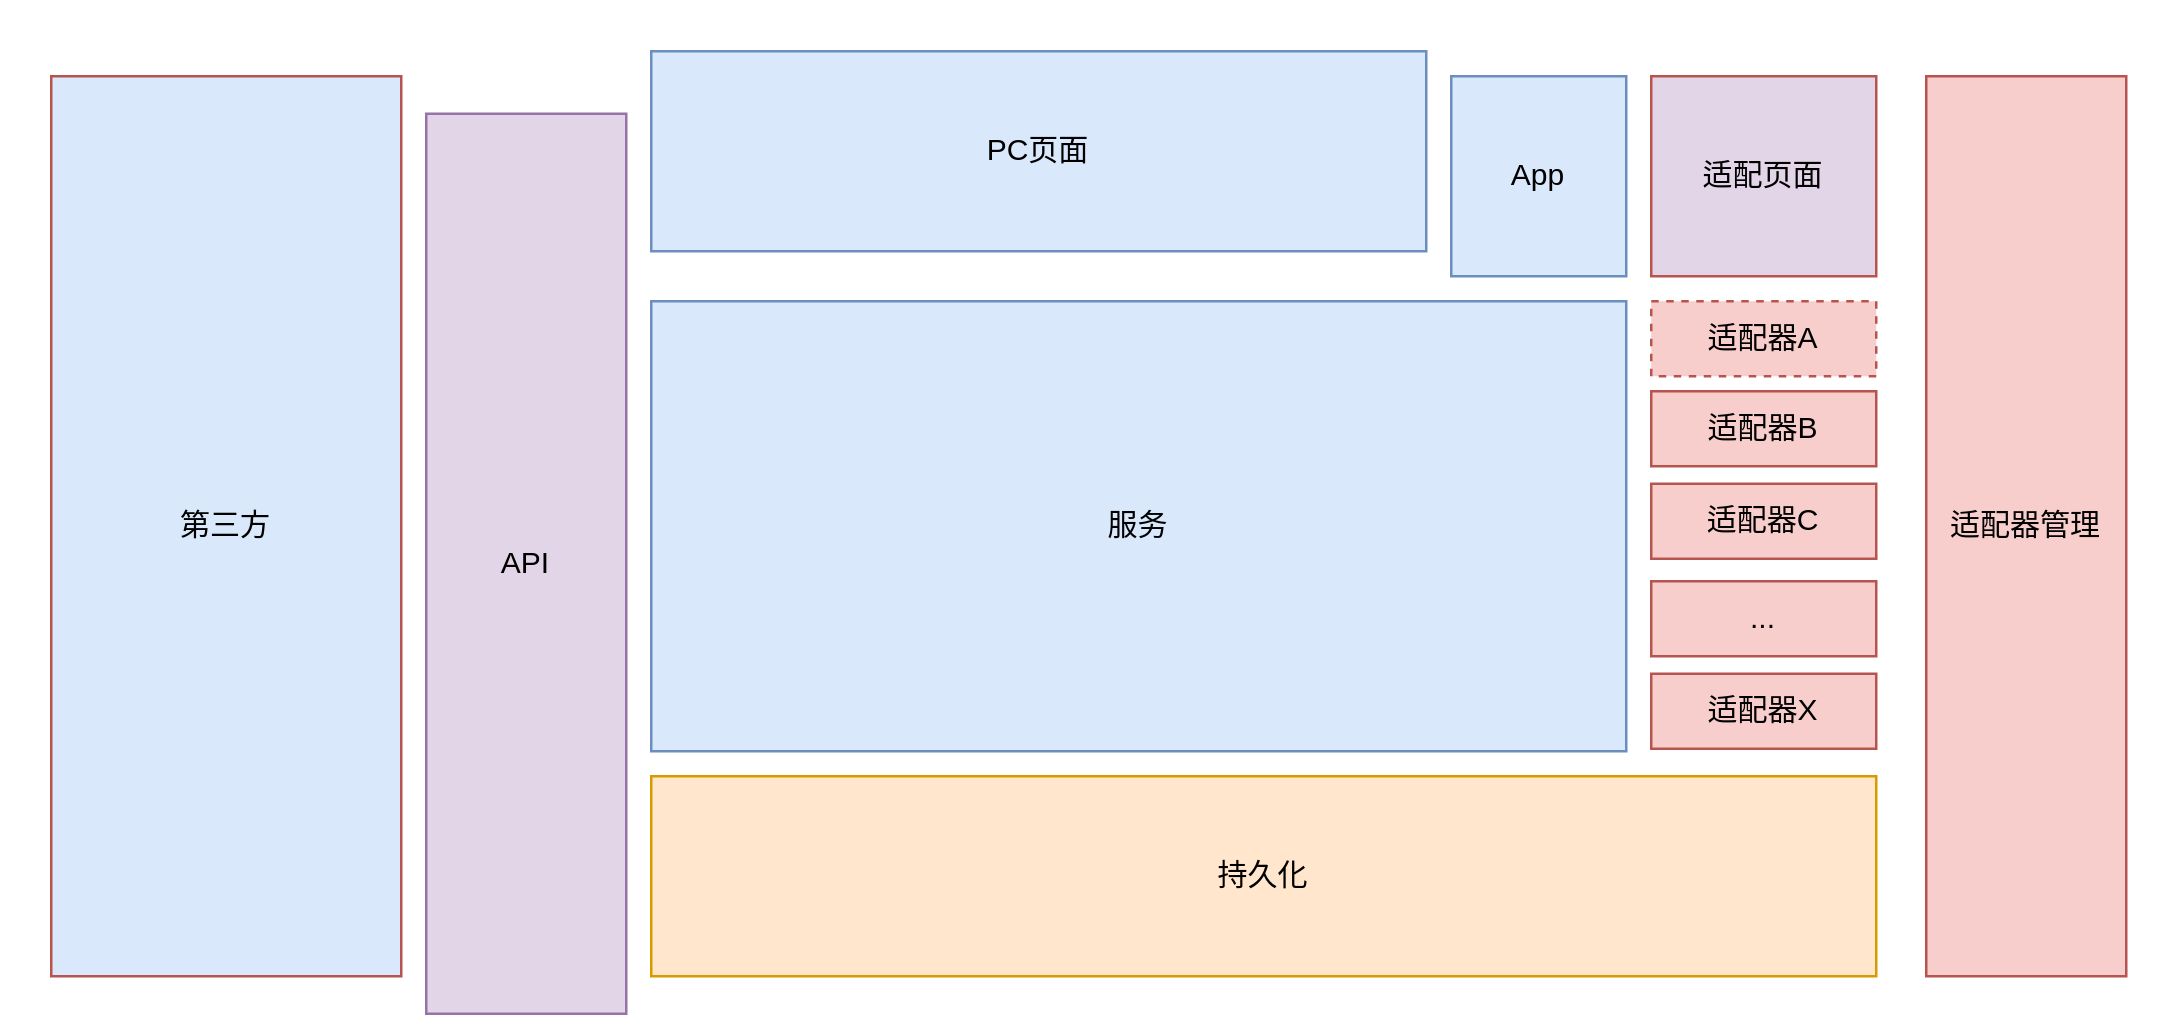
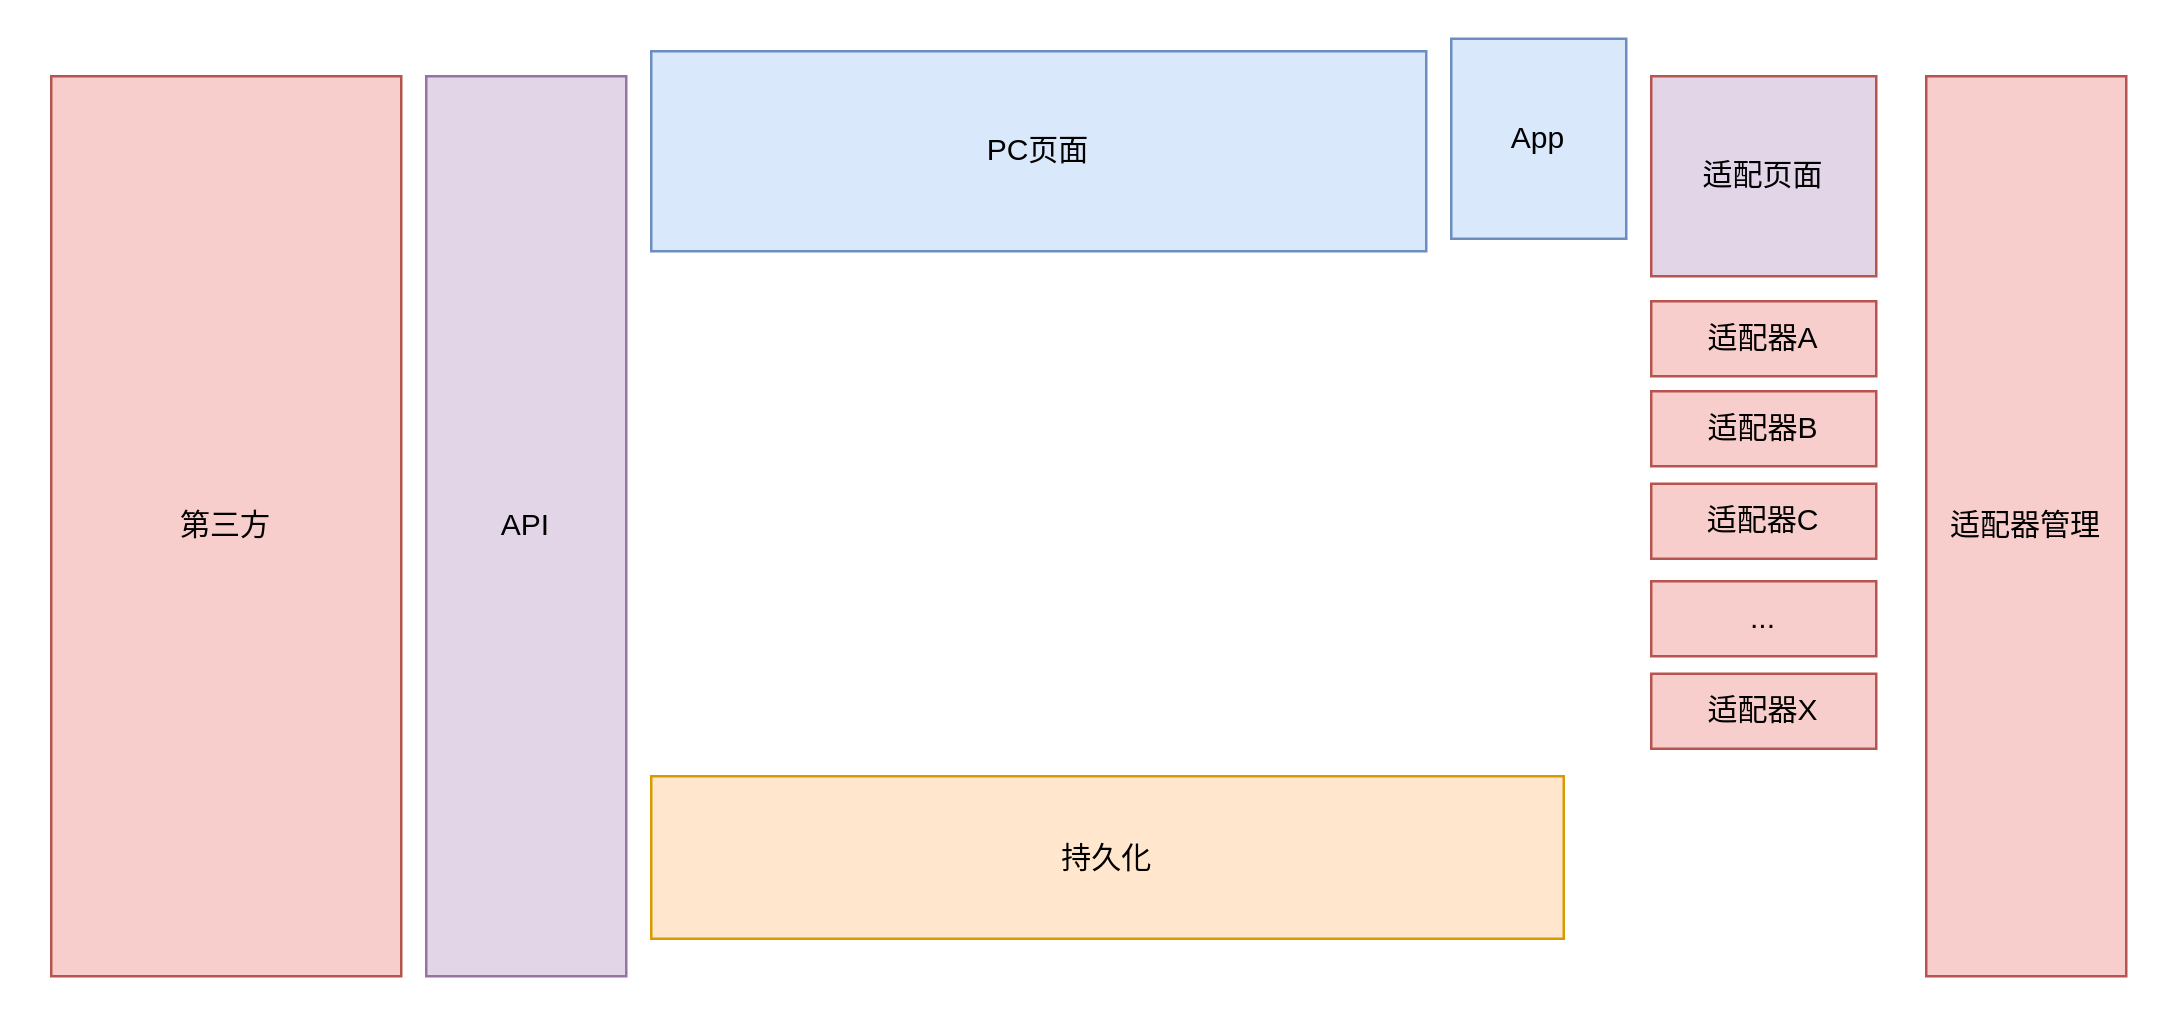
node "App": moved (1539, 176) -> (1539, 139)
node "适配器A": style dashed -> solid
node "第三方": fillcolor #dae8fc -> #f8cecc
node "服务": removed
node "API": moved (526, 564) -> (526, 526)
node "持久化": size 1225x200 -> 913x163
